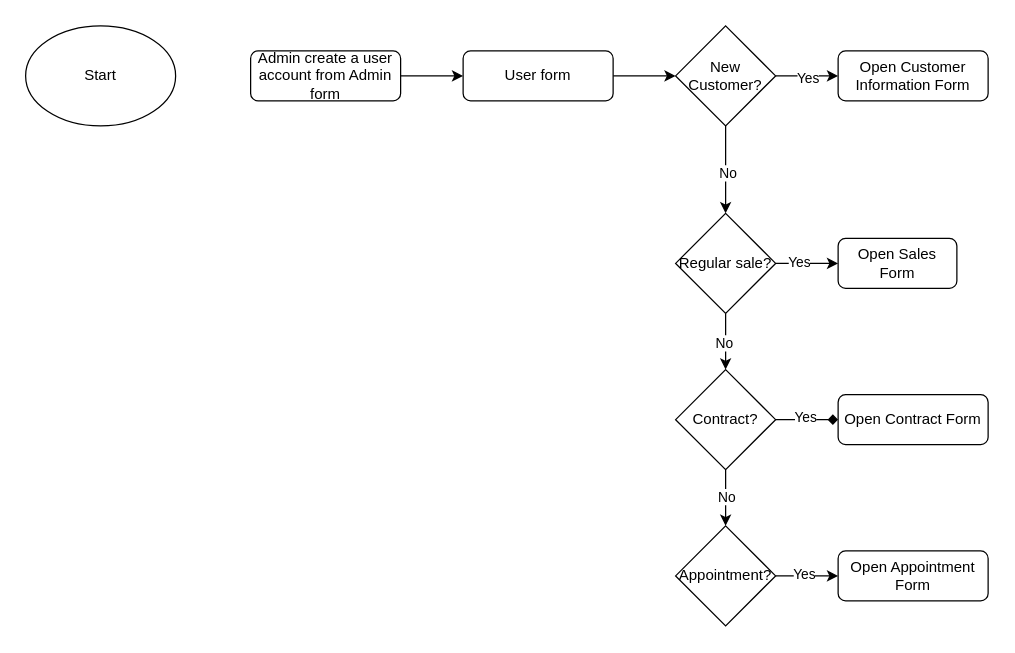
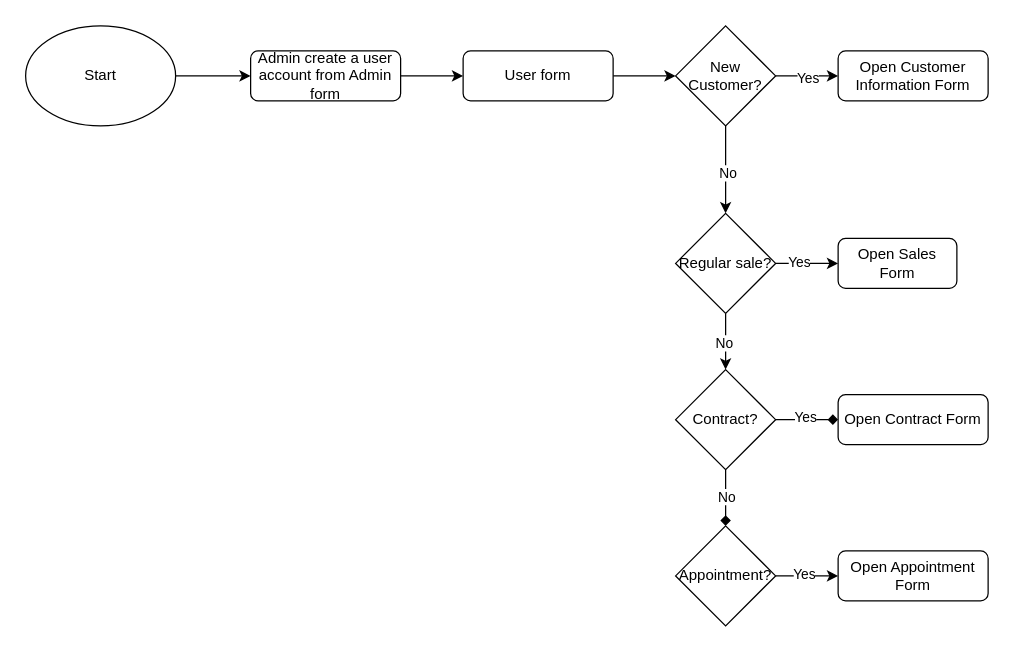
edge "Start" -> "Admin create a user account from Admin form": added
edge "Contract?" -> "Appointment?": arrowhead classic -> diamond
